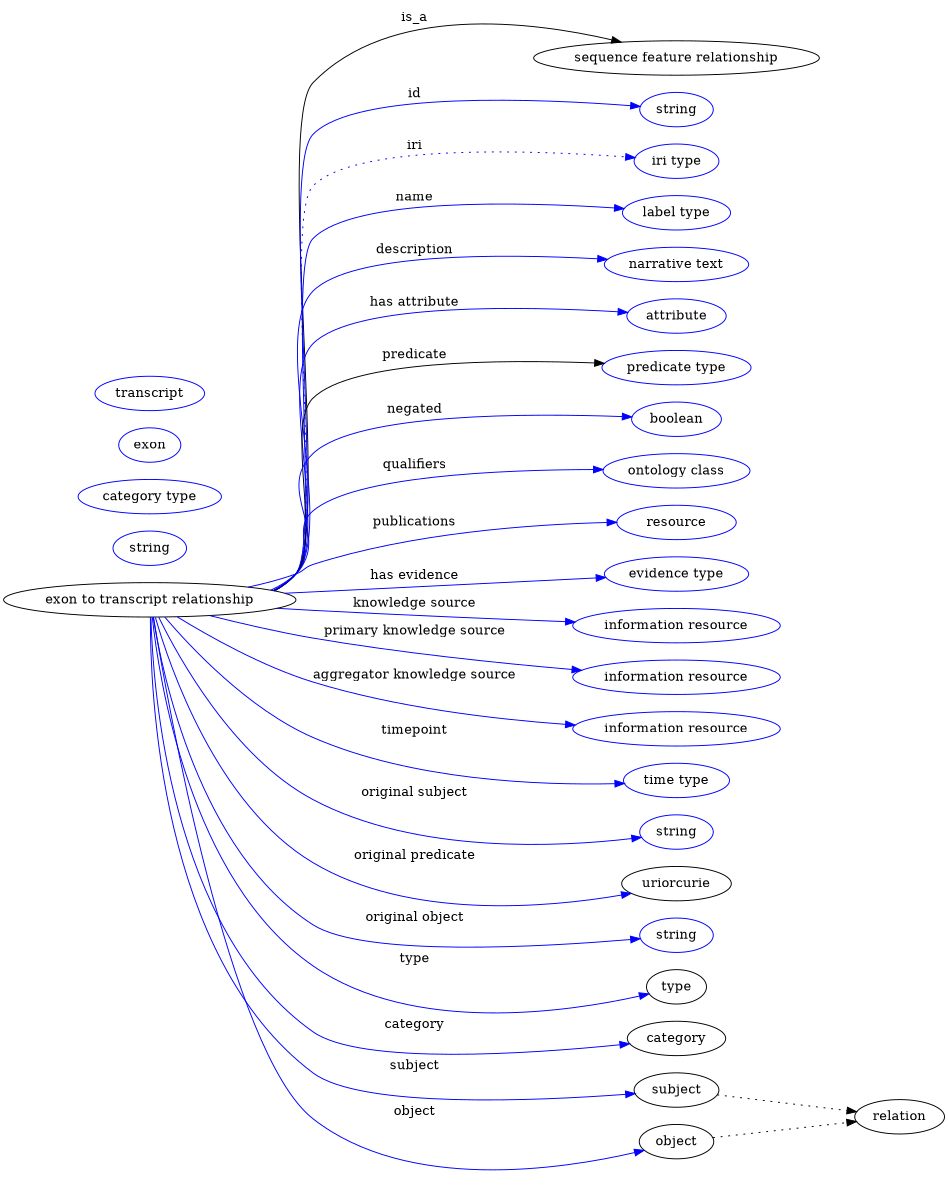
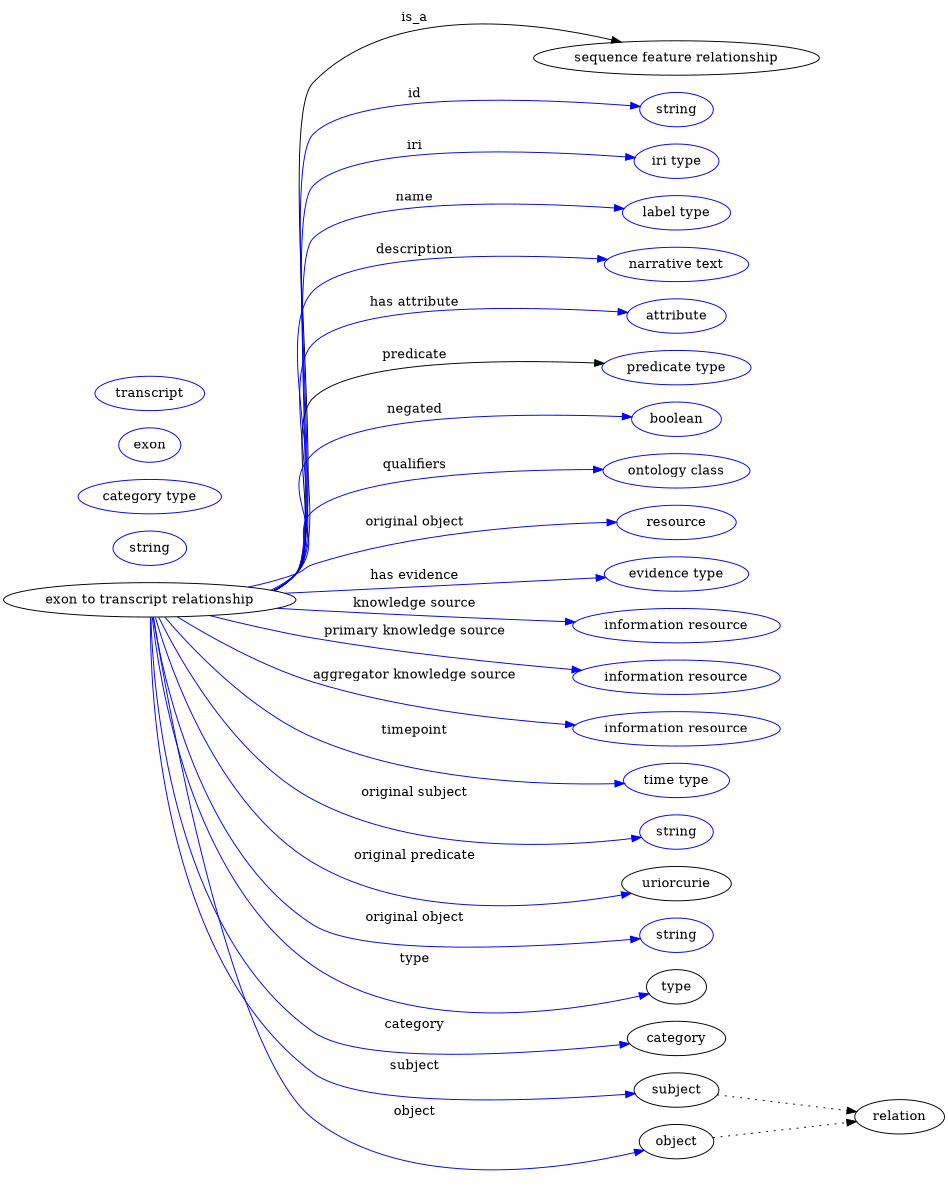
edge "exon to transcript relationship" -> "iri type": style dotted -> solid
edge "exon to transcript relationship" -> "resource": label "publications" -> "original object"
